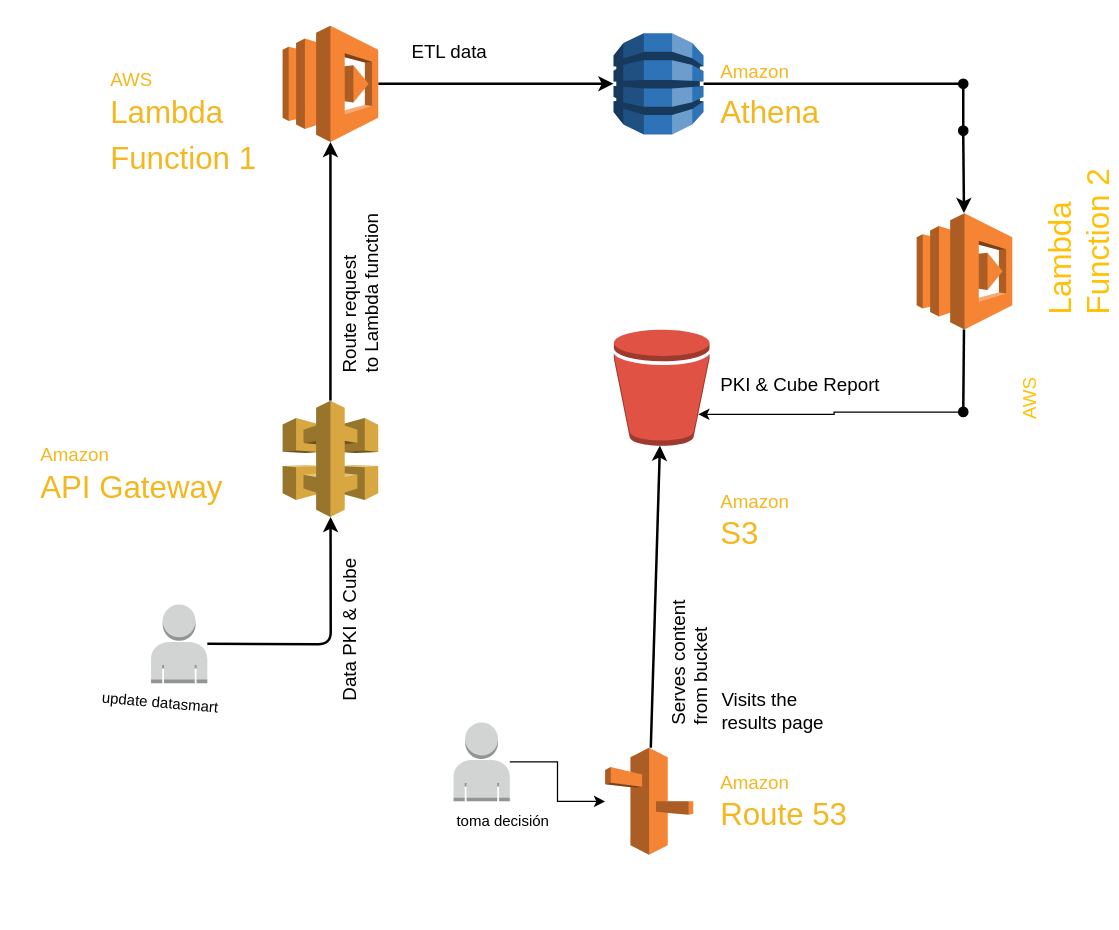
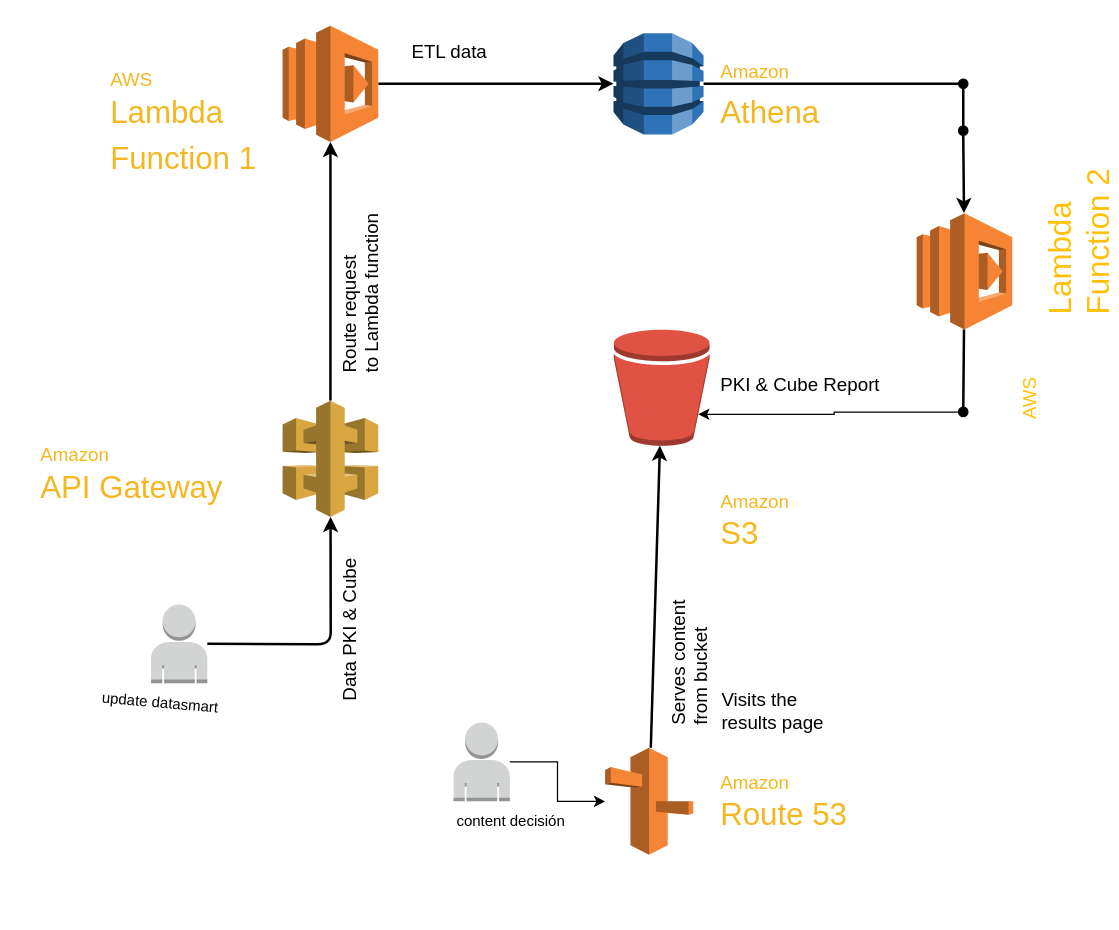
node "toma decisión": label "toma decisión" -> "content decisión"
